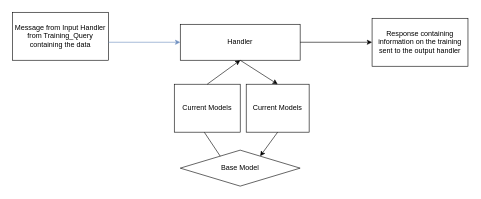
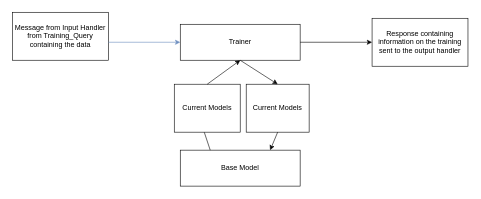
node "Handler": label "Handler" -> "Trainer"
node "Base Model": shape diamond -> rectangle
